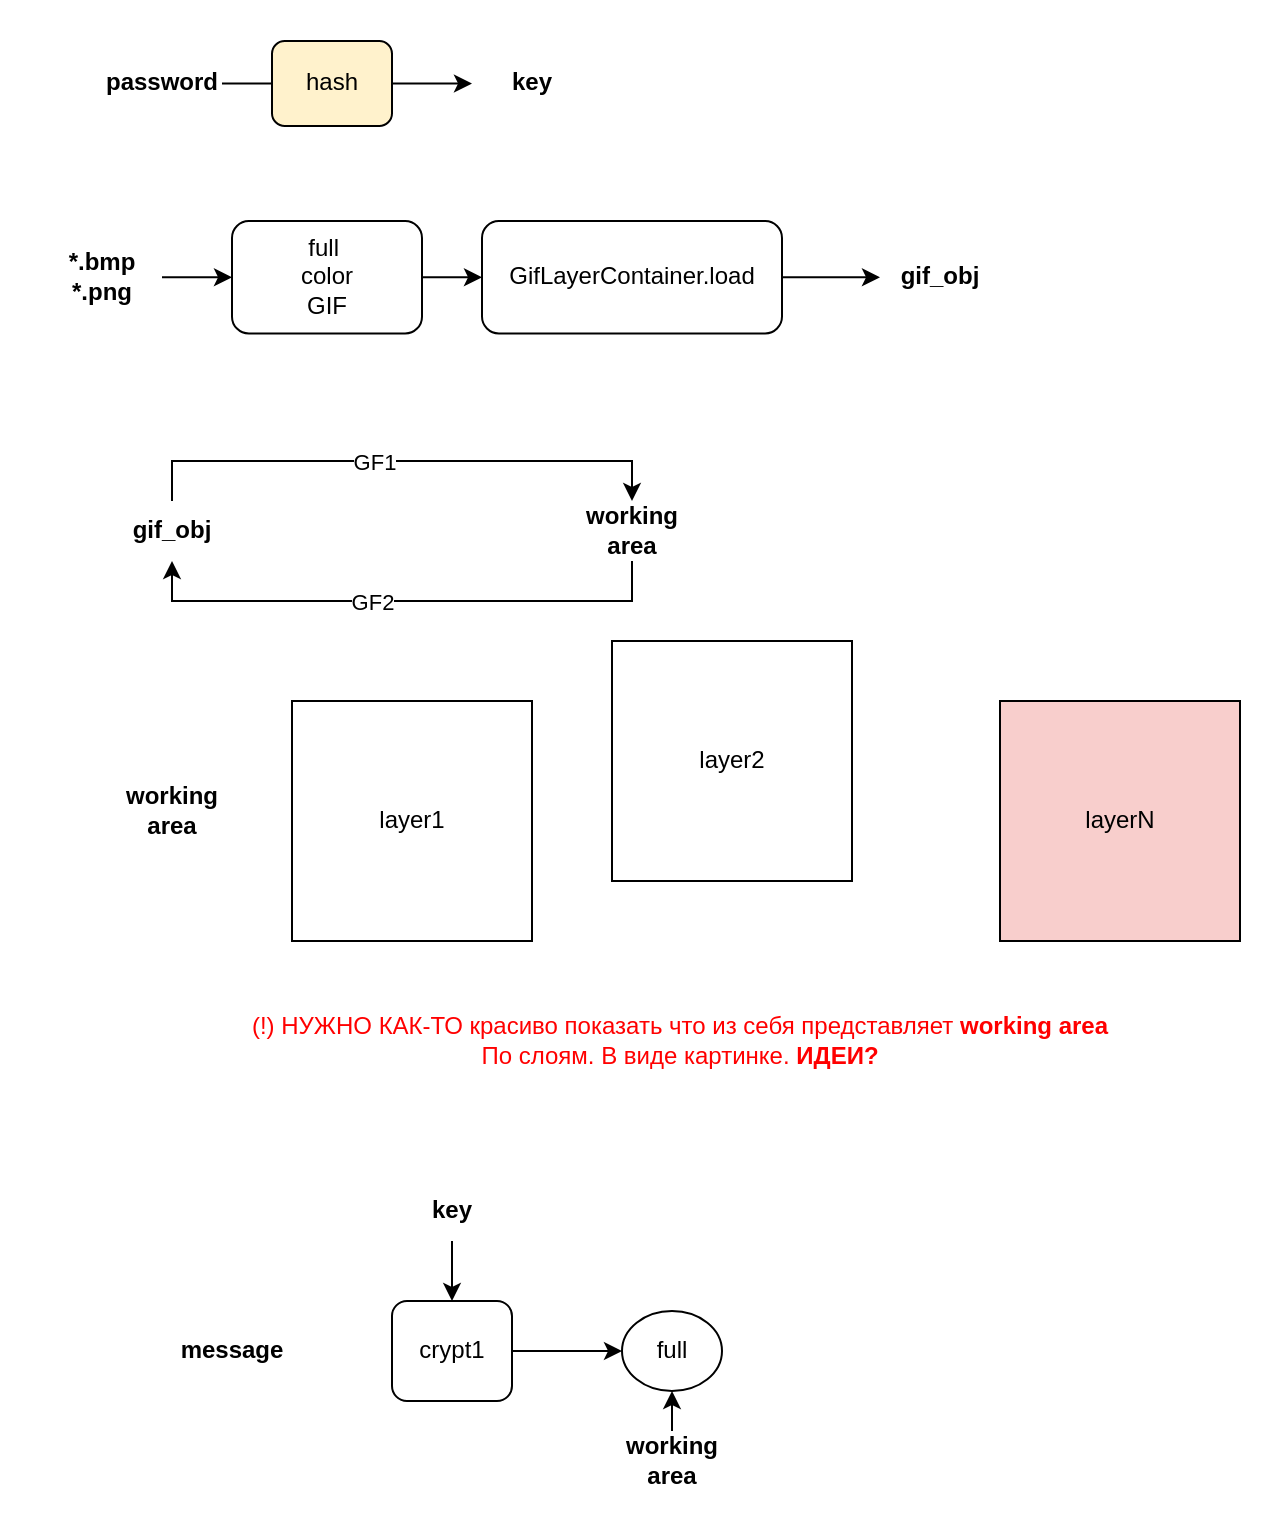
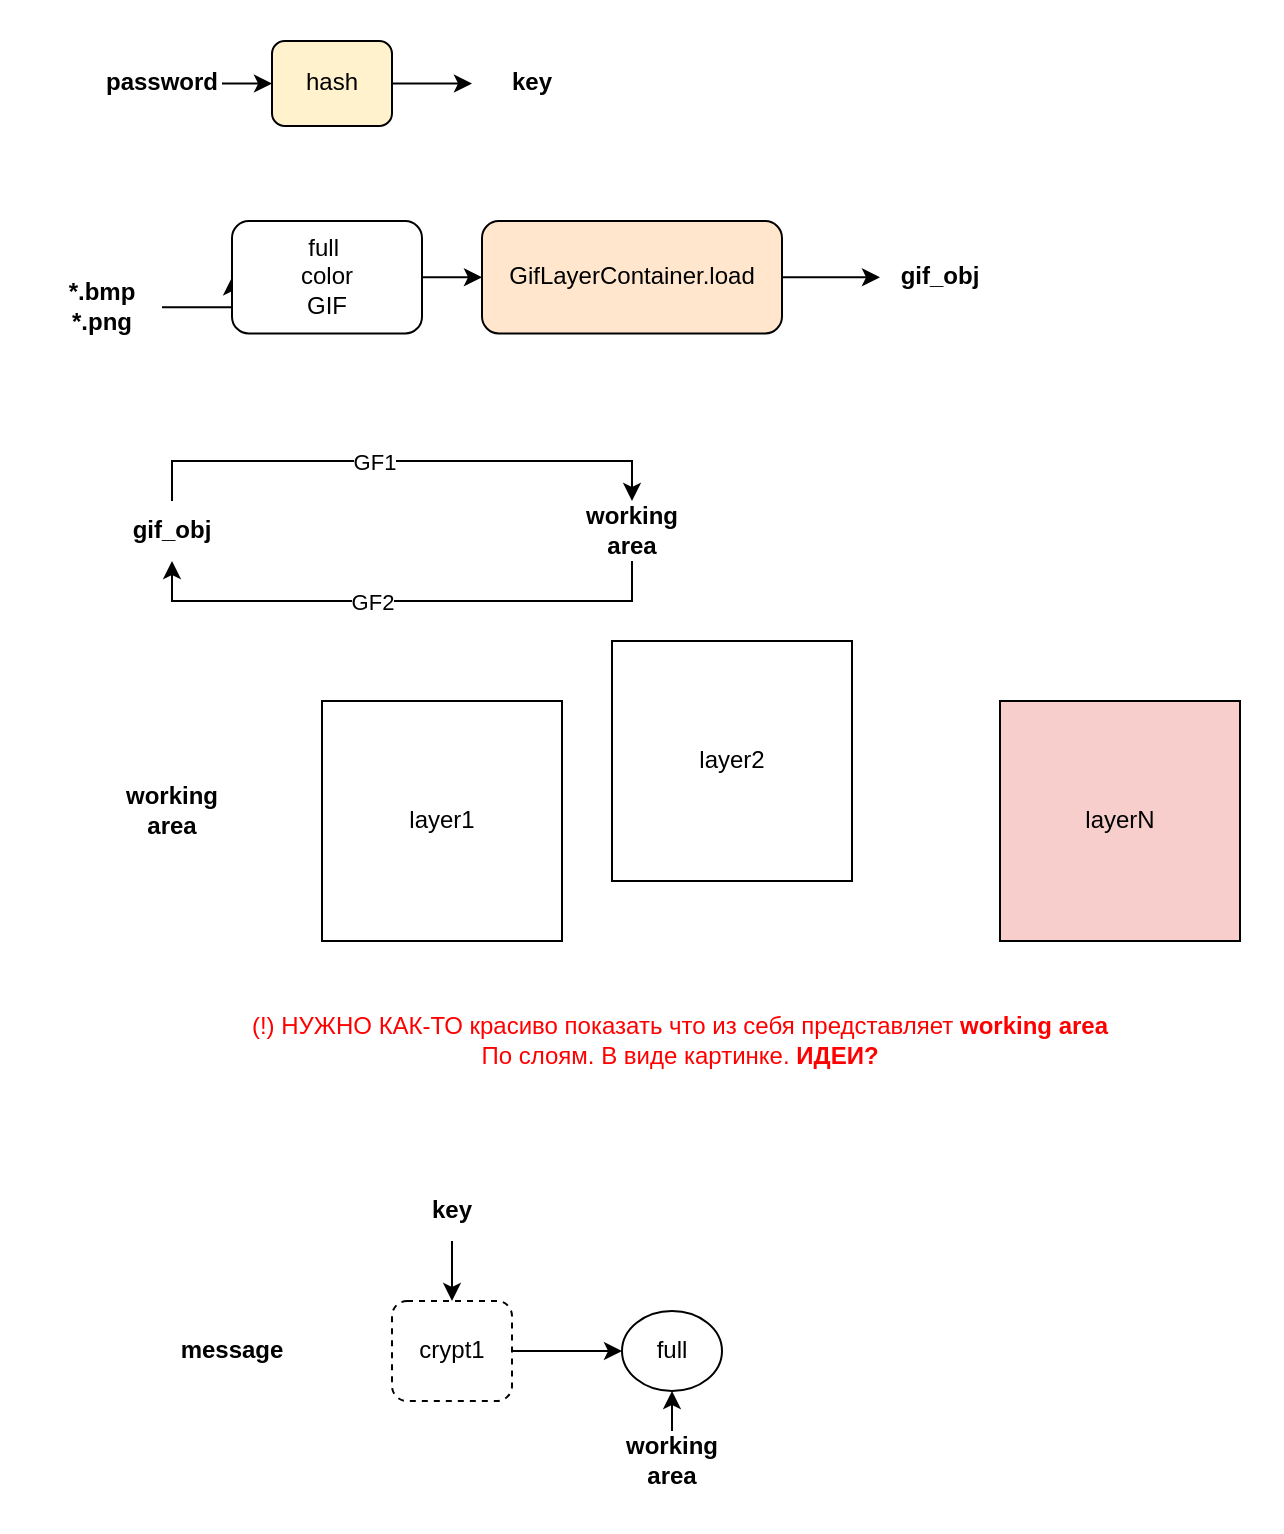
edge "password" -- "hash": arrowhead none -> classic
node "*.bmp *.png": moved (102, 277) -> (102, 307)
node "GifLayerContainer.load": fillcolor #ffffff -> #ffe6cc
node "layer1": moved (412, 821) -> (442, 821)
node "crypt1": style solid -> dashed
